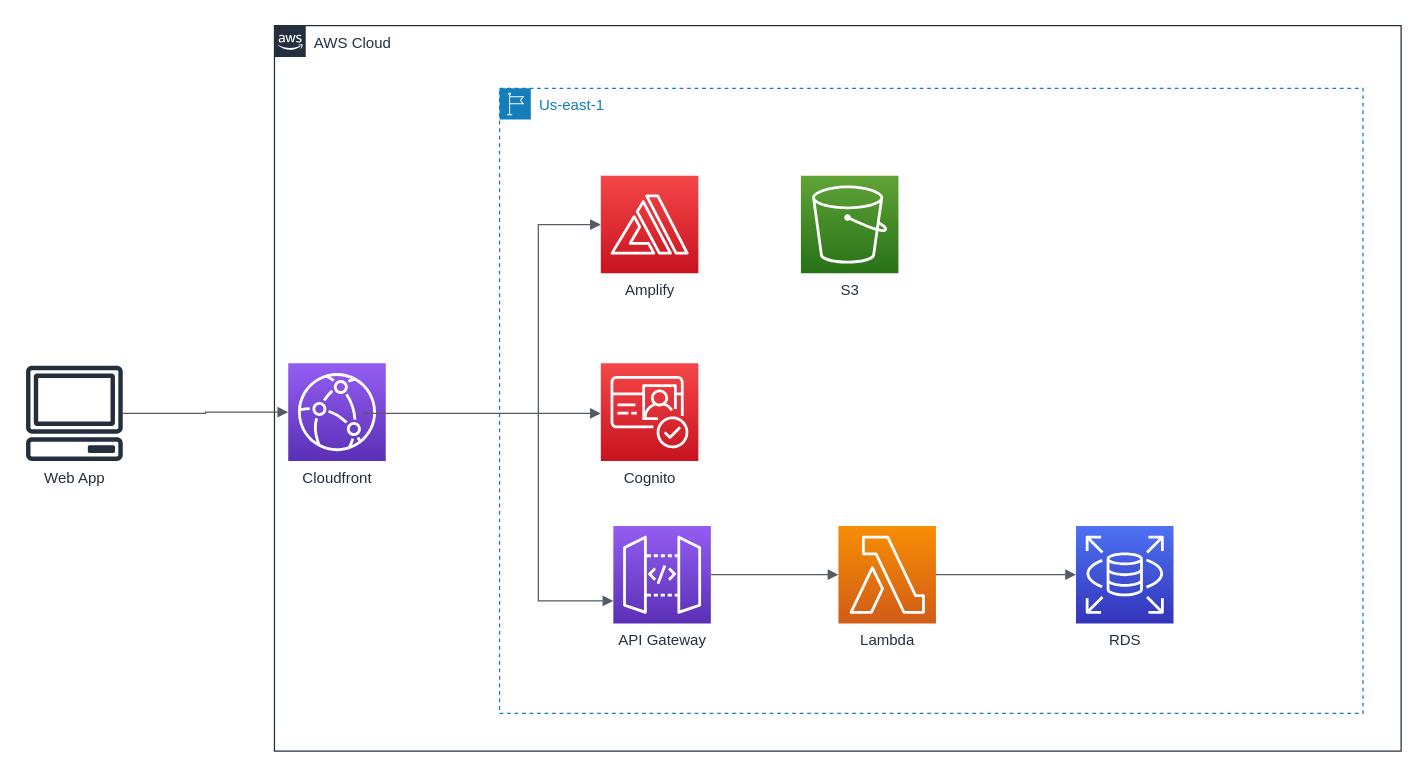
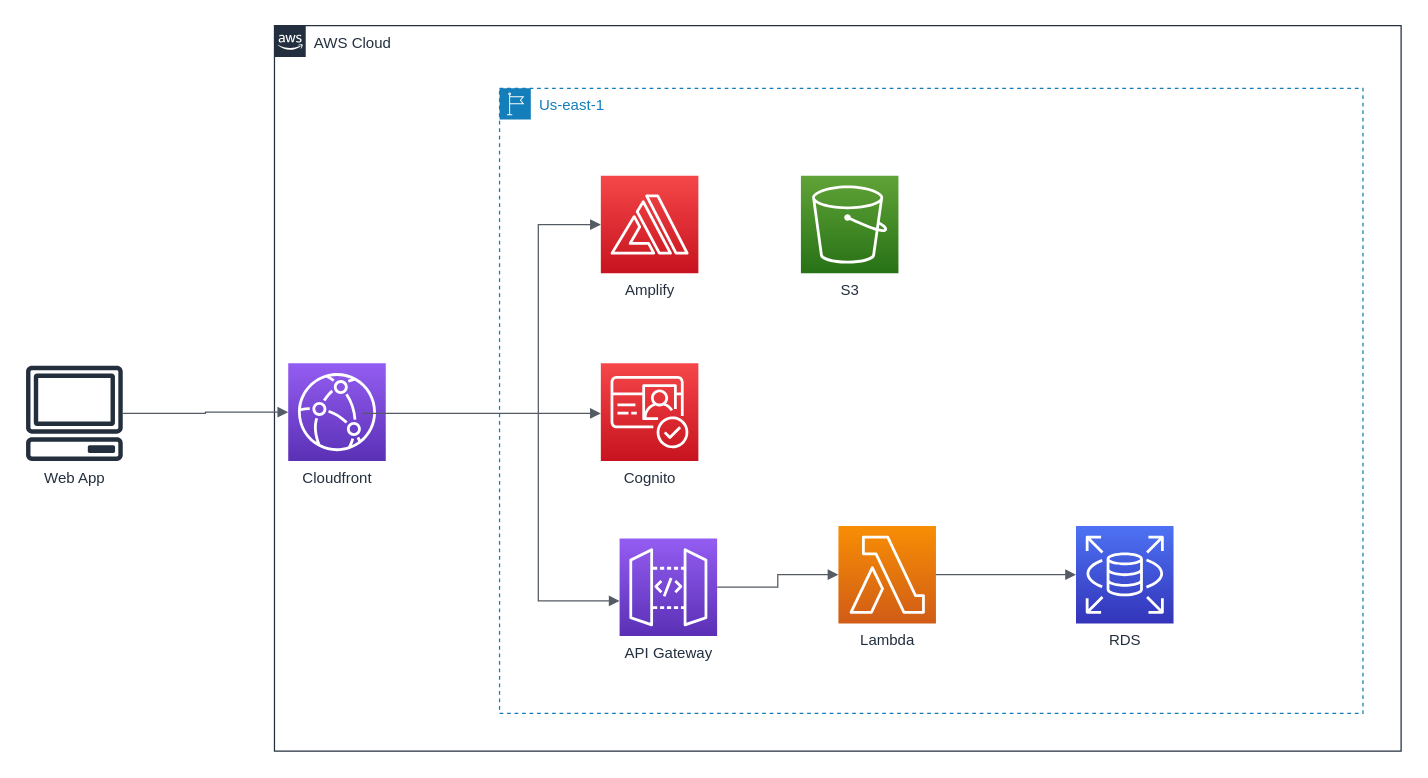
node "API Gateway": moved (662, 574) -> (668, 587)
